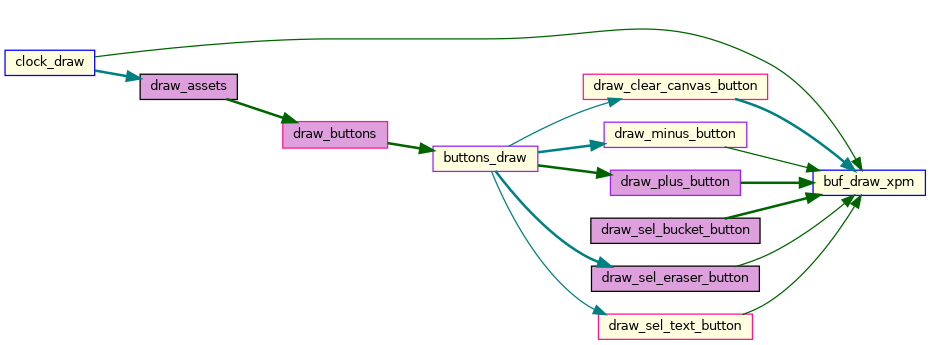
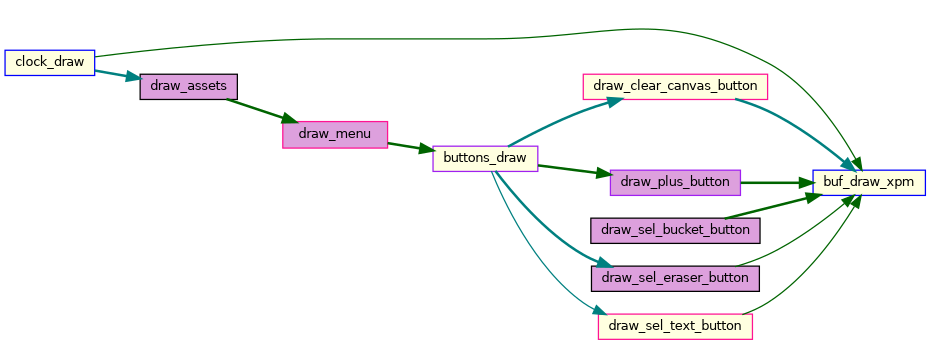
edge "buttons_draw" -> "draw_clear_canvas_button": style solid -> bold
node "draw_buttons": label "draw_buttons" -> "draw_menu"
node "draw_minus_button": removed
